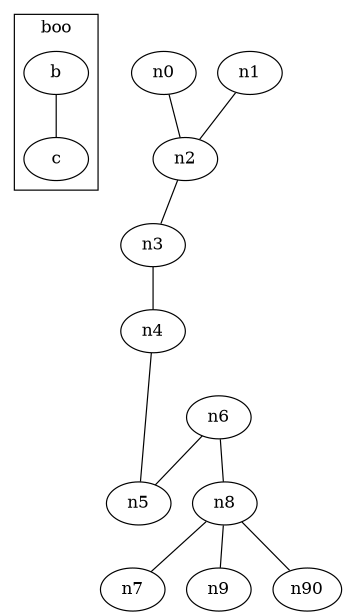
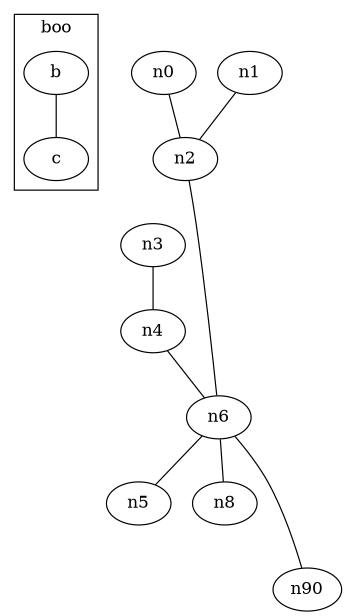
edge "n2" -- "n3": now "n2" -- "n6"
edge "n4" -- "n5": now "n4" -- "n6"
edge "n8" -- "n90": now "n6" -- "n90"
node "n7": removed
node "n9": removed
